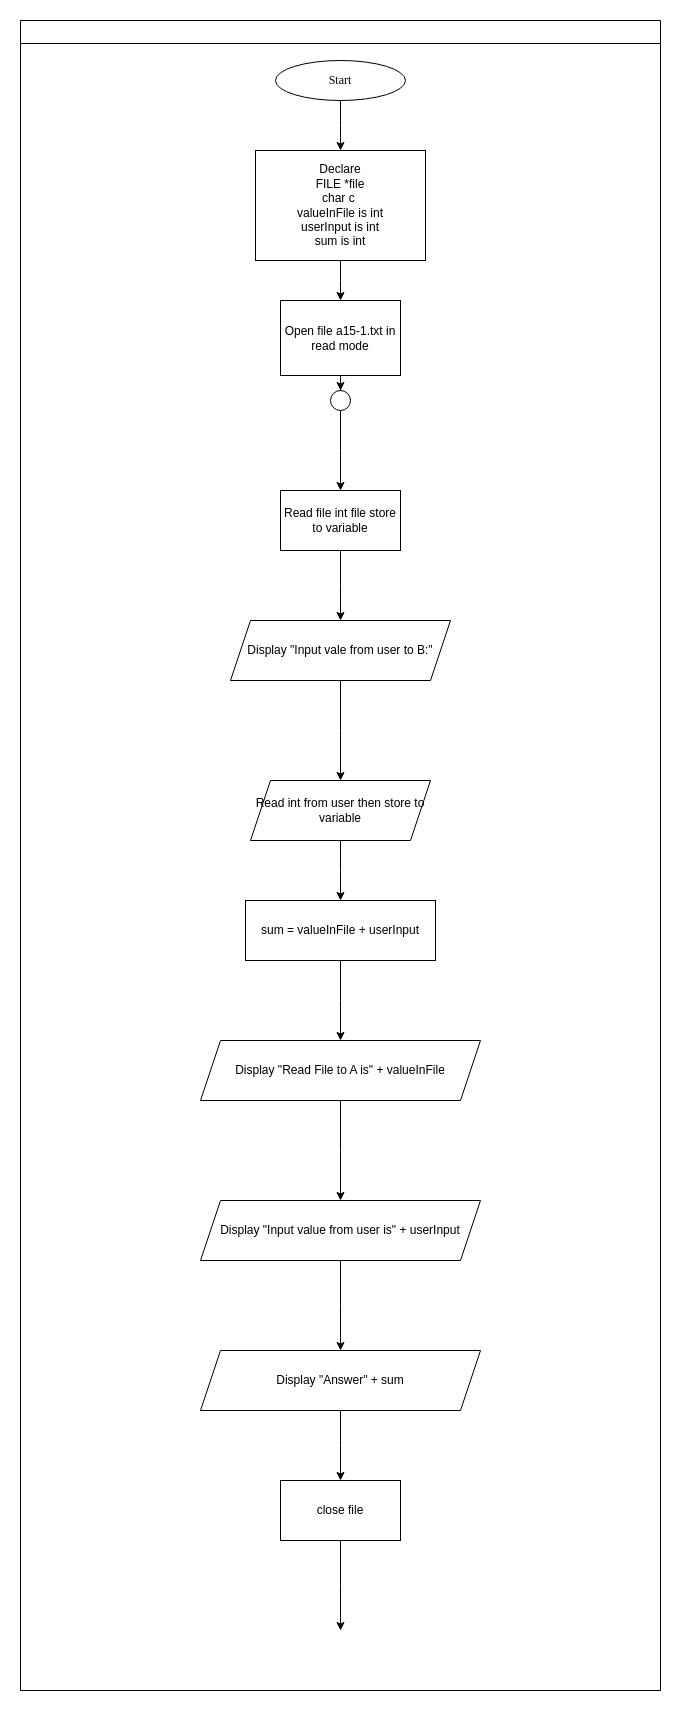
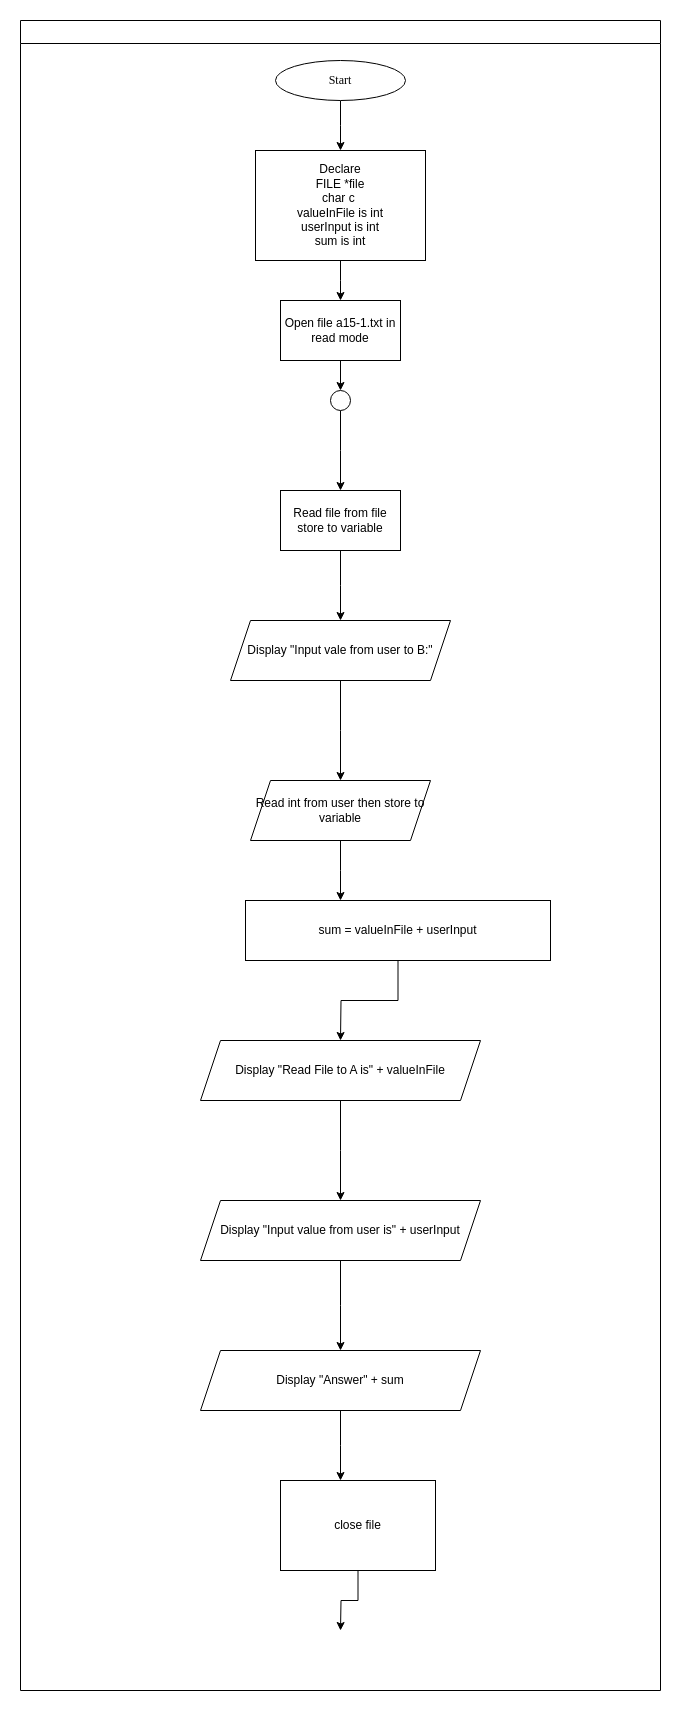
node "Open file a15-1.txt in read mode": size 120x75 -> 120x60
node "Read file int file store to variable": label "Read file int file store to variable" -> "Read file from file store to variable"
node "sum = valueInFile + userInput": size 190x60 -> 305x60
node "close file": size 120x60 -> 155x90
